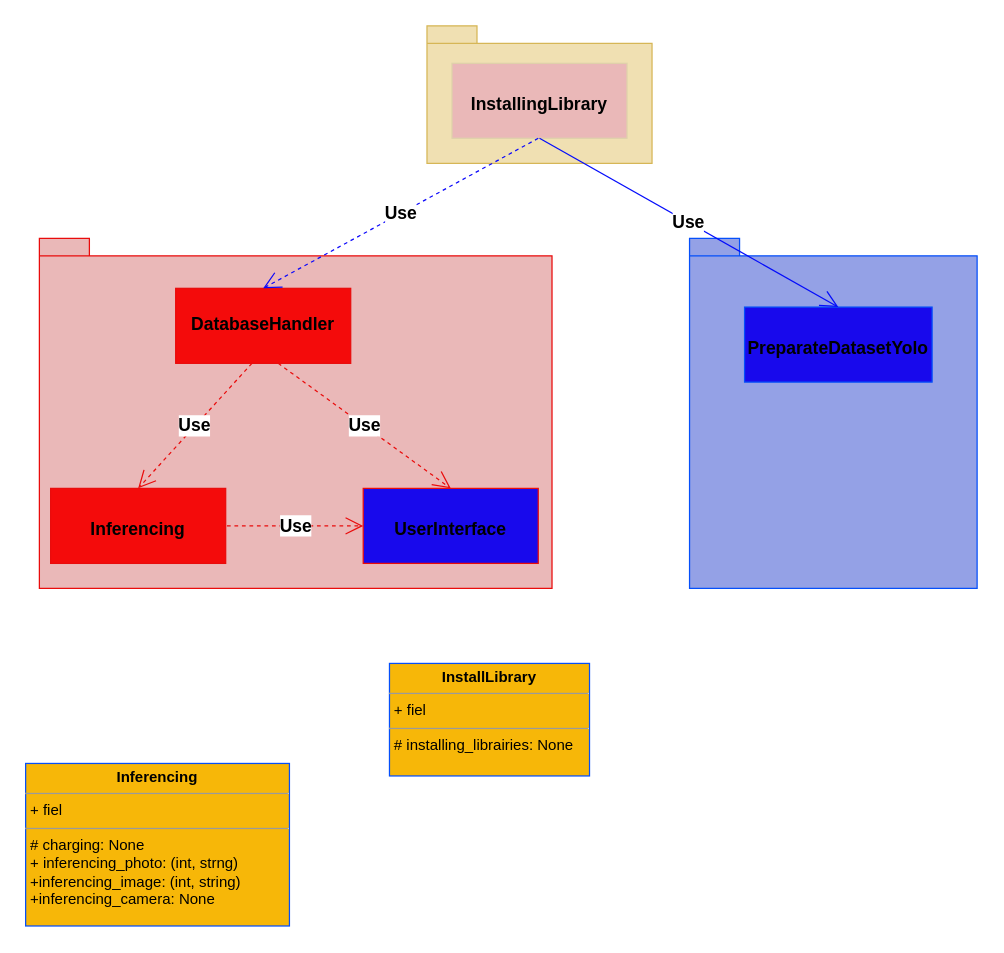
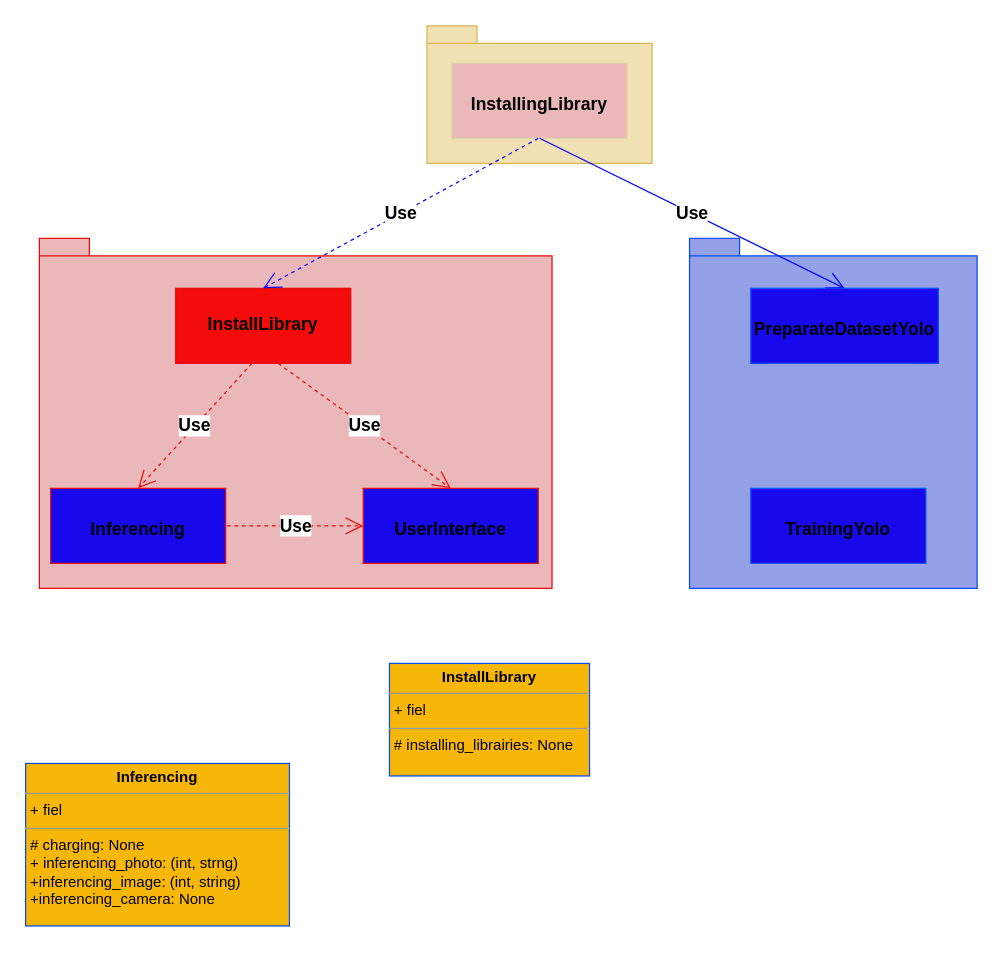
node "DatabaseHandler": label "DatabaseHandler" -> "InstallLibrary"
node "PreparateDatasetYolo": moved (838, 344) -> (844, 326)
node "Inferencing": fillcolor #f40b0b -> #1809ec
node "TrainingYolo": added
